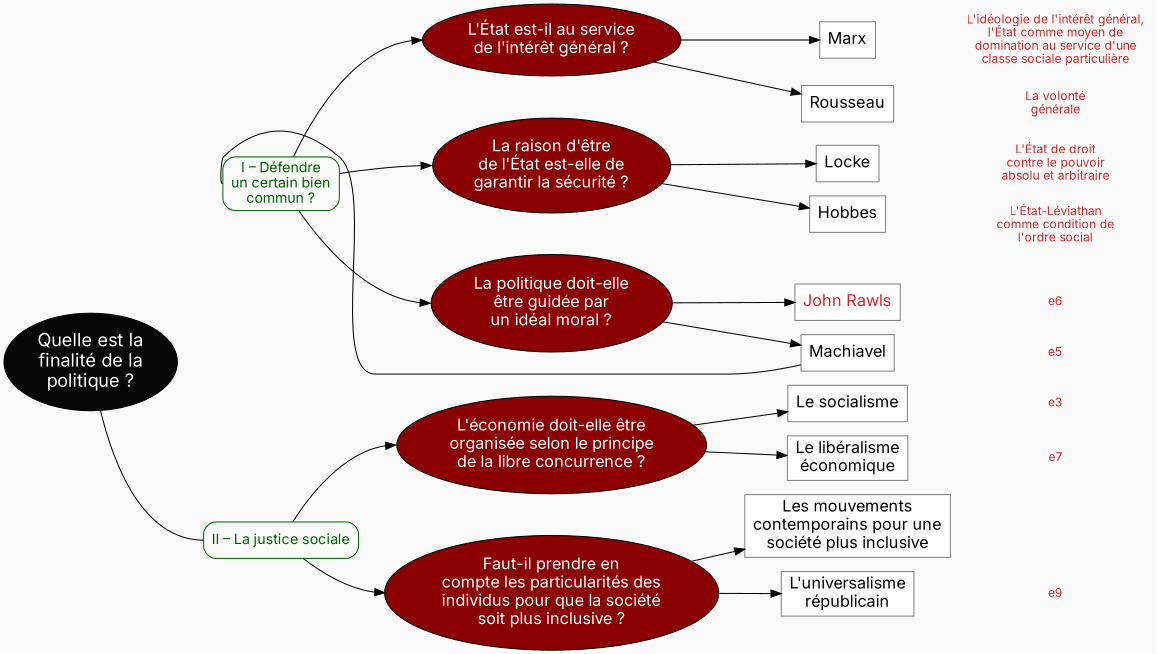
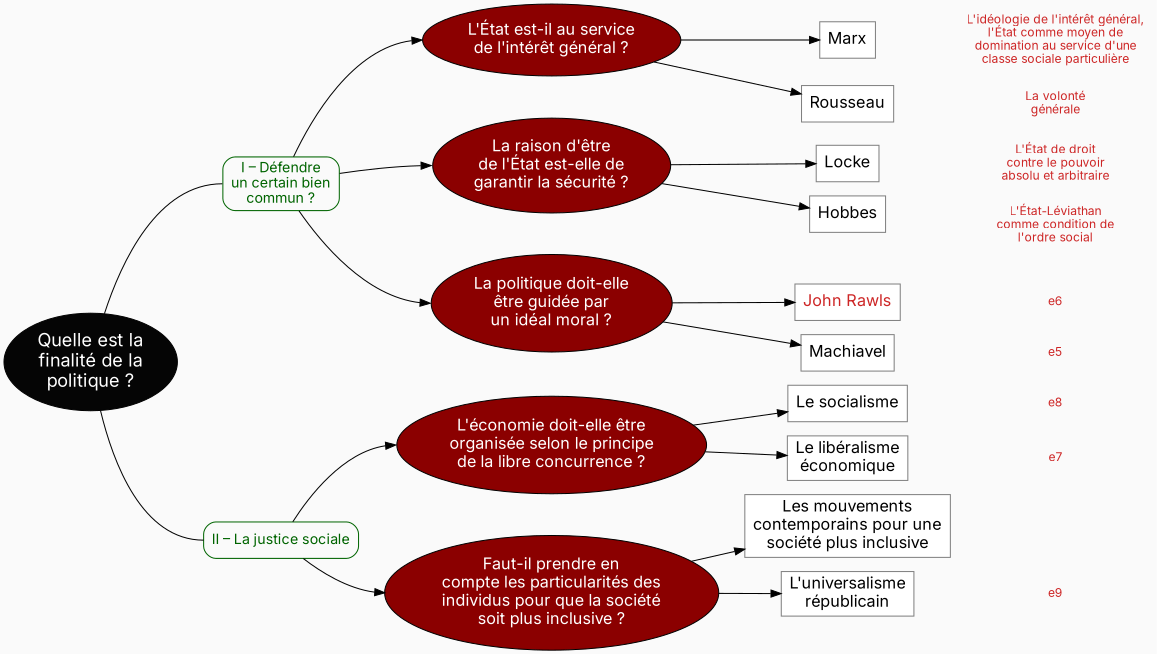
edge "I – Défendre un certain bien commun ?" -- "Machiavel": now "I – Défendre un certain bien commun ?" -- "Quelle est la finalité de la politique ?"
node "e3": label "e3" -> "e8"
